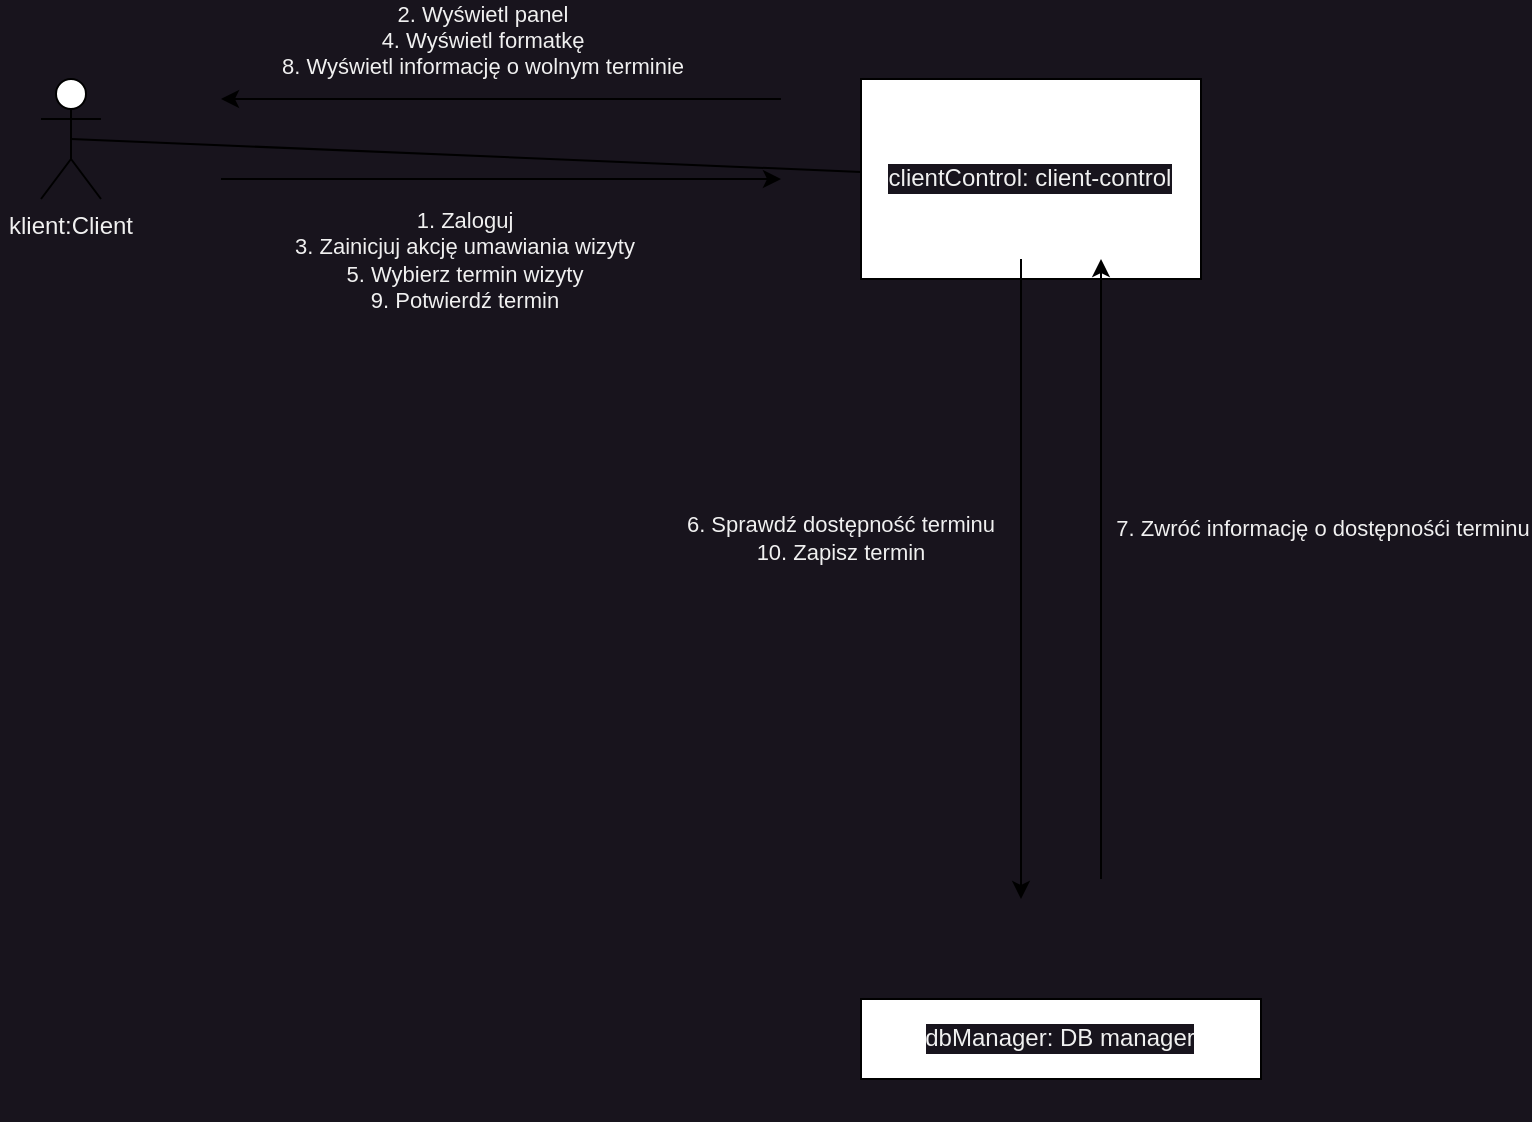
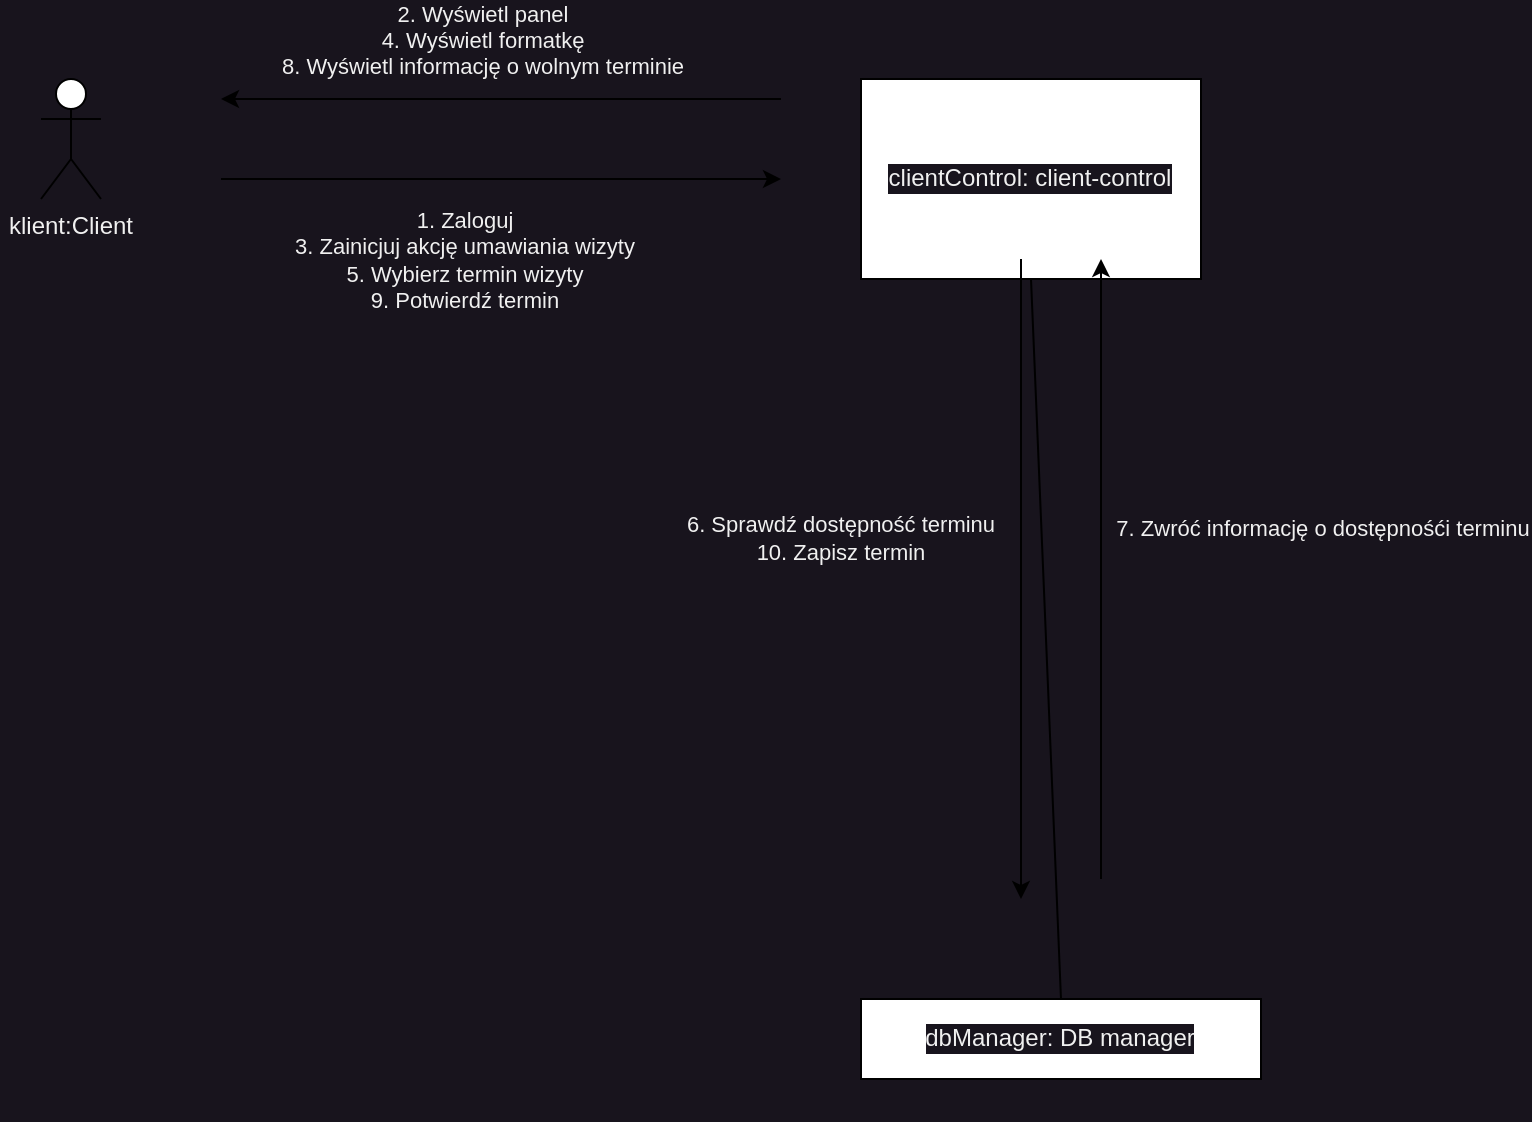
edge "klient:Client" -- "clientControl: client-control": removed
edge "clientControl: client-control" -- "dbManager: DB manager": added
